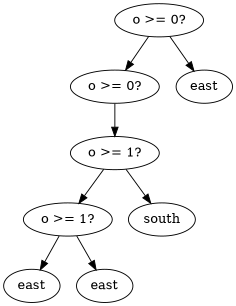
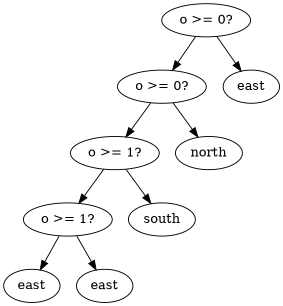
node "north": added
